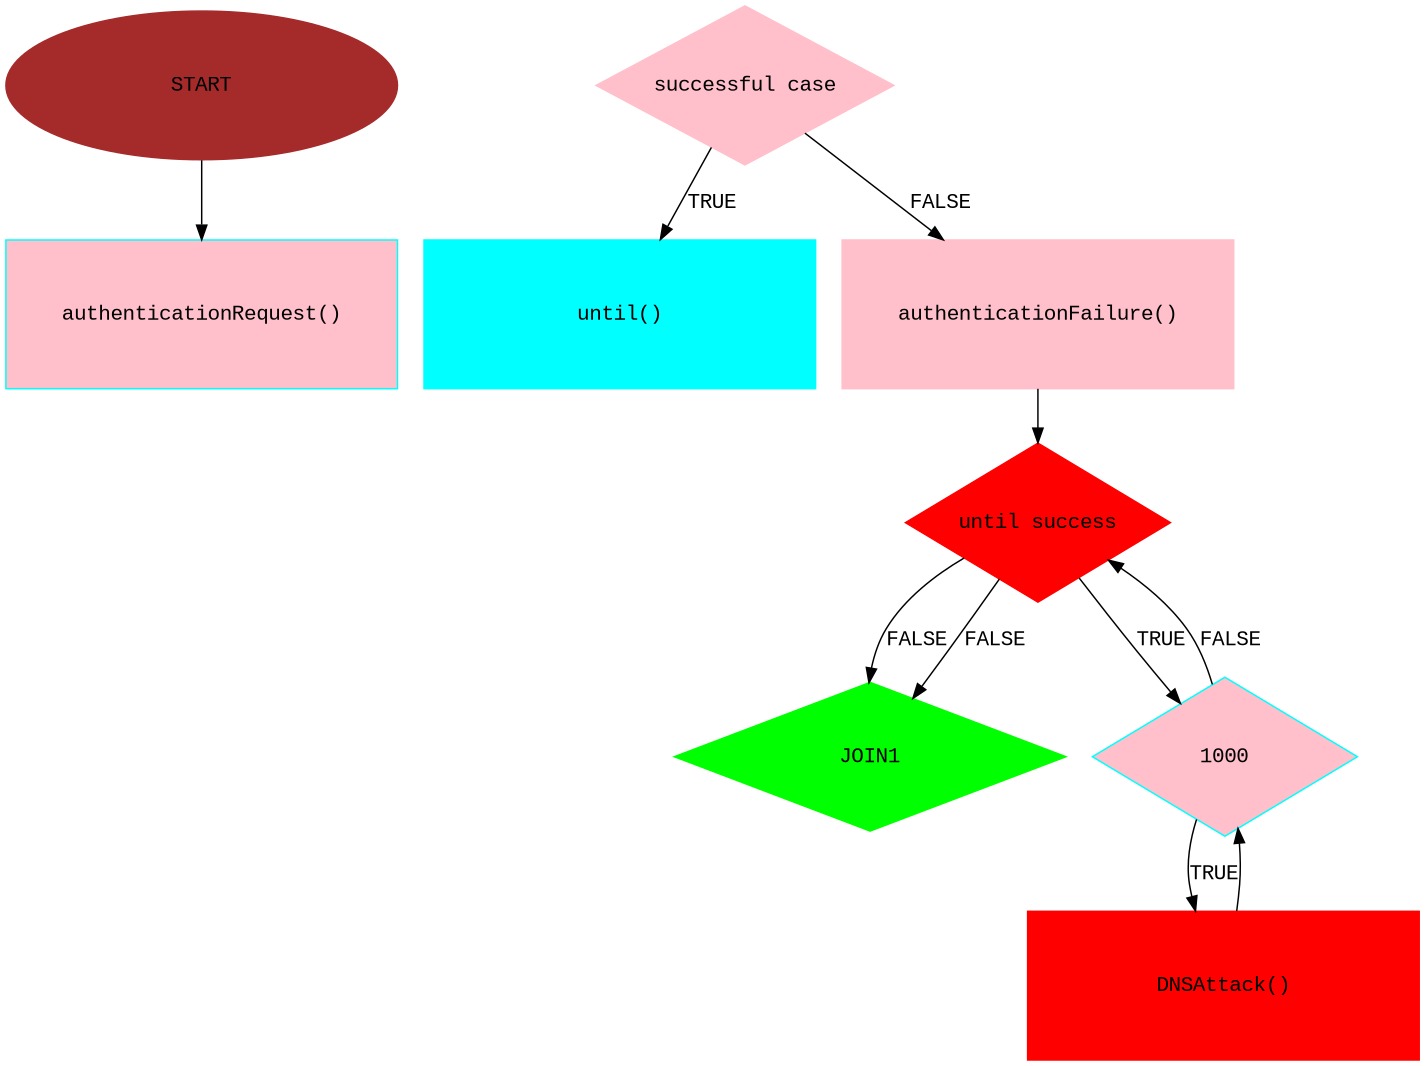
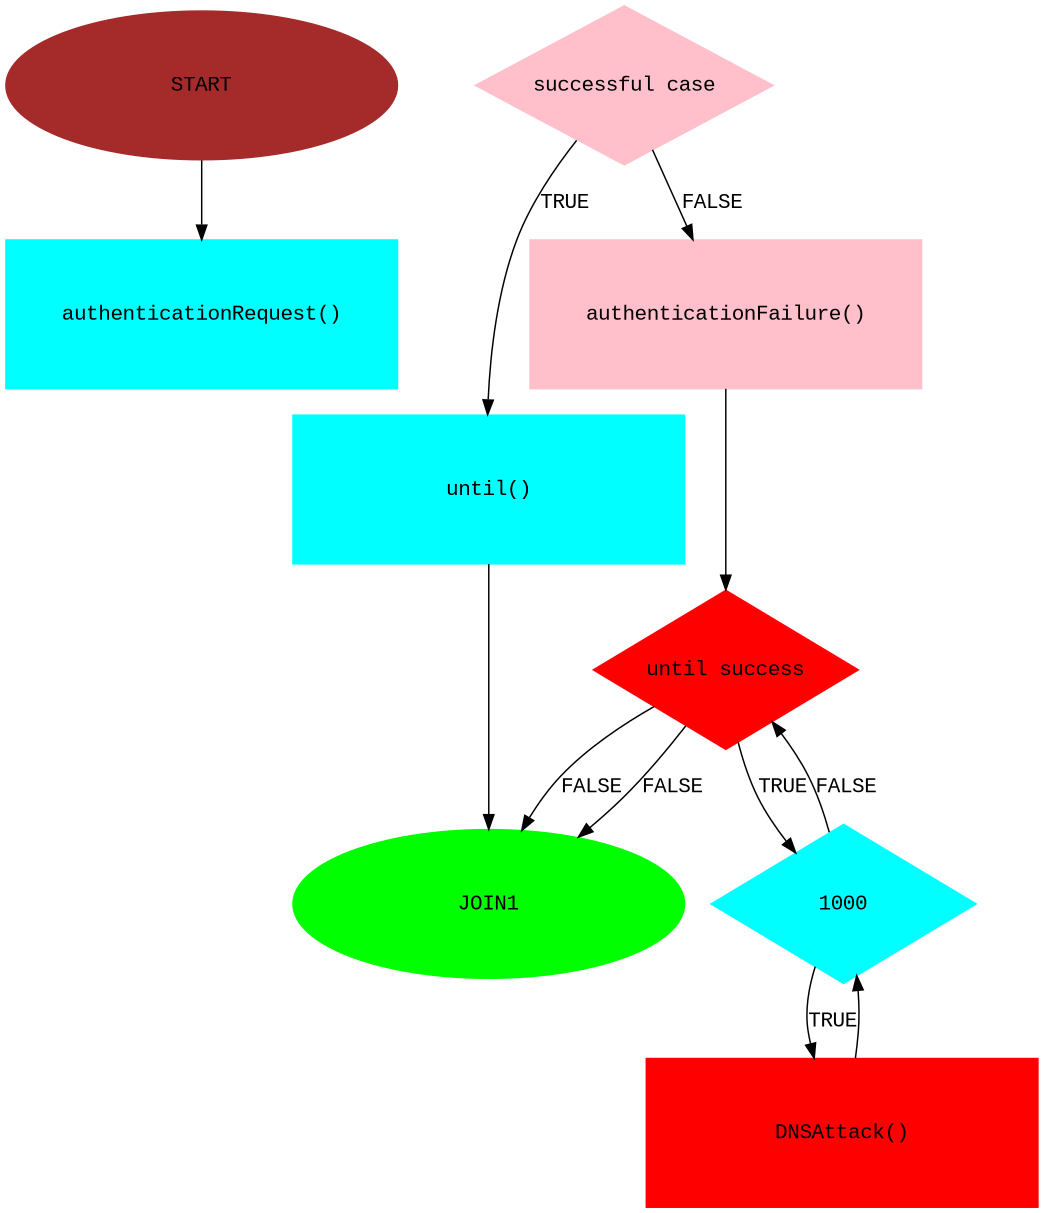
node "authenticationRequest()": fillcolor pink -> cyan
edge "until()" -> "JOIN1": added
node "JOIN1": shape diamond -> ellipse
node "1000": fillcolor pink -> cyan
